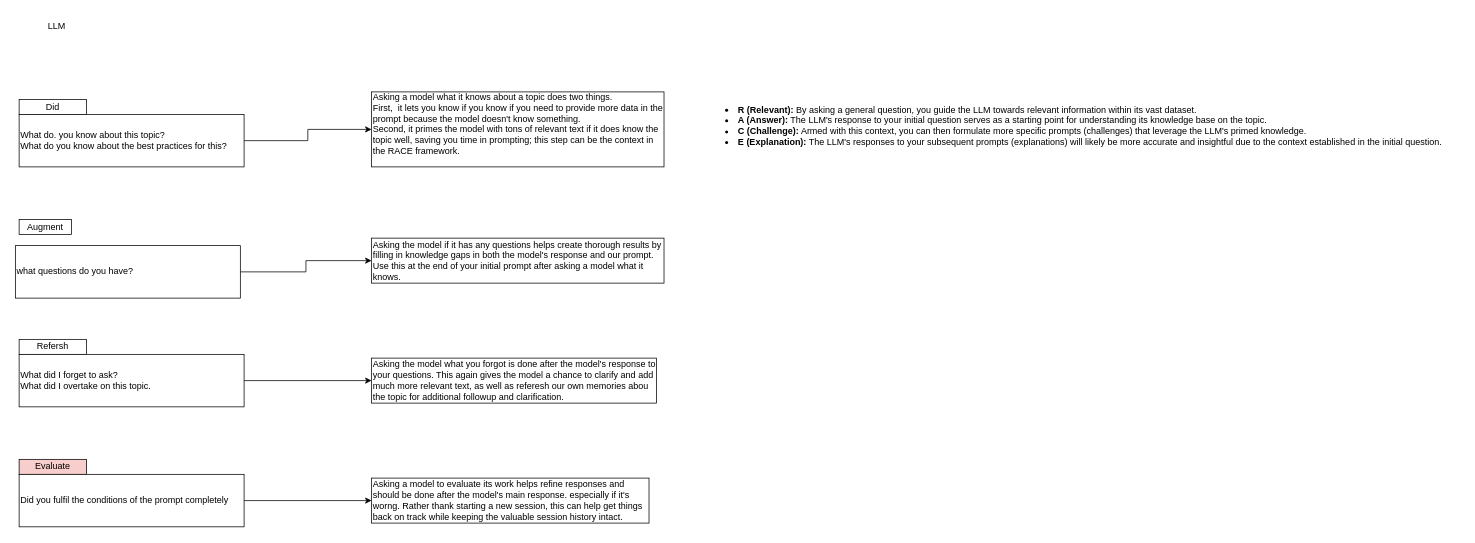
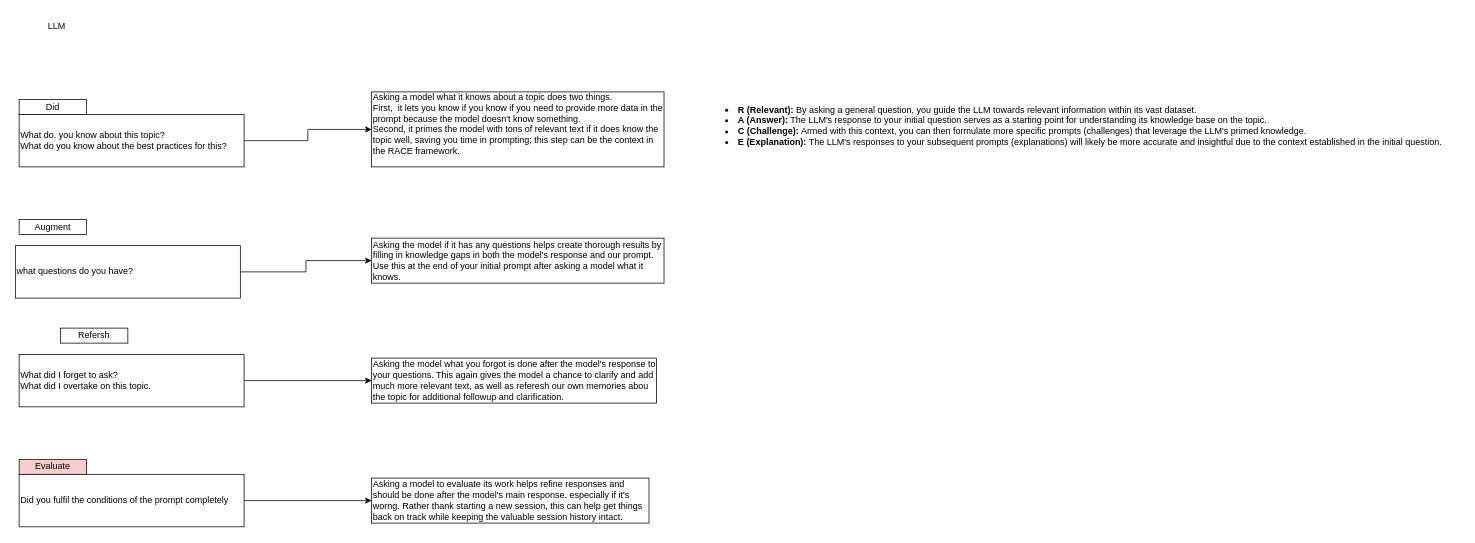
node "Augment": size 53x15 -> 68x15
node "Refersh": moved (53, 347) -> (94, 336)
